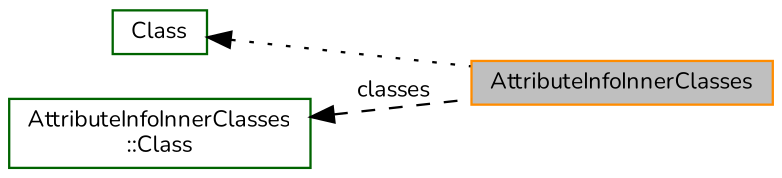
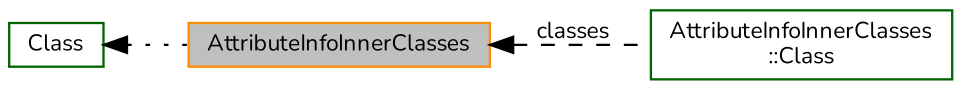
edge "AttributeInfoInnerClasses" -> "AttributeInfoInnerClasses ::Class": reversed
